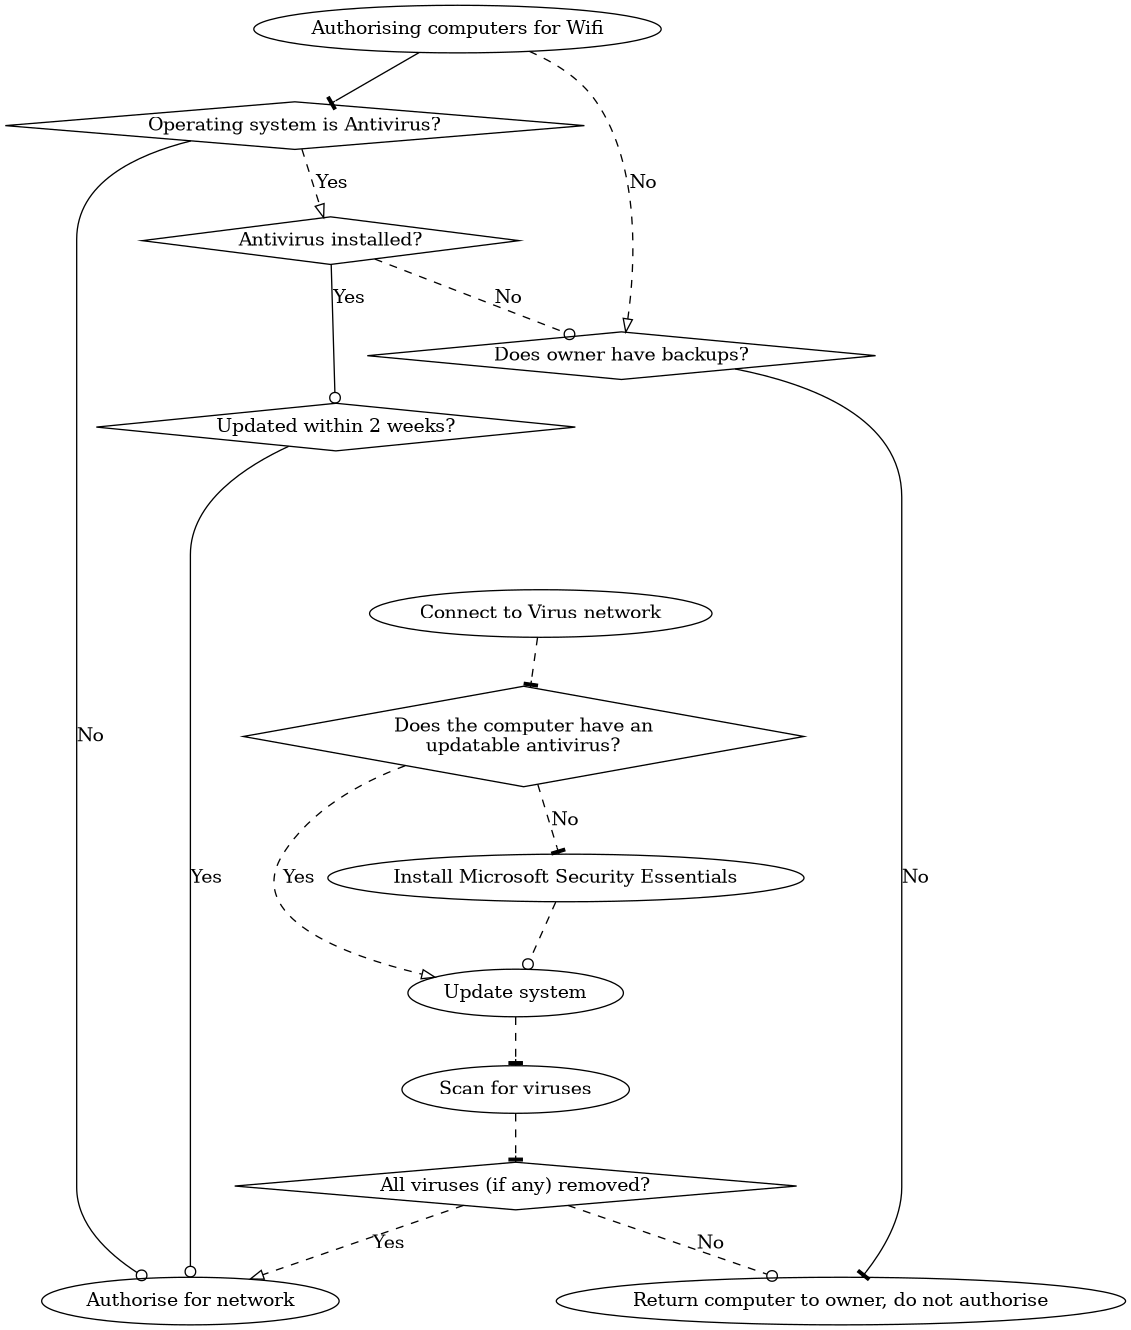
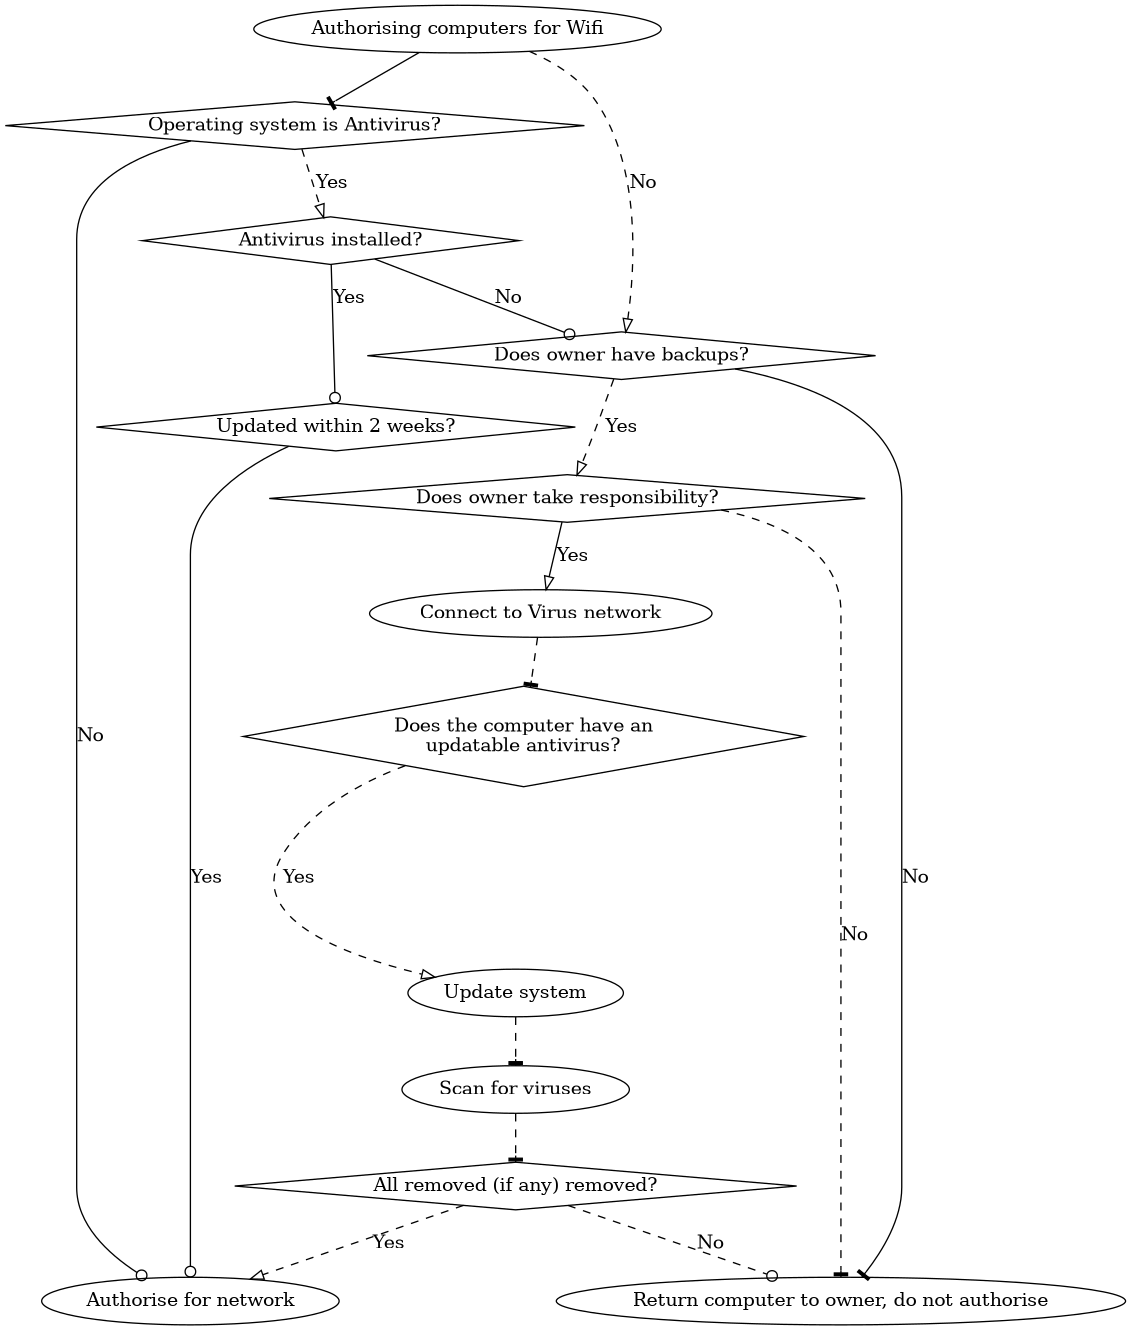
edge "Antivirus installed?" -> "Does owner have backups?": style dashed -> solid
node "Does owner take responsibility?": added
node "Install Microsoft Security Essentials": removed
node "All viruses (if any) removed?": label "All viruses (if any) removed?" -> "All removed (if any) removed?"
